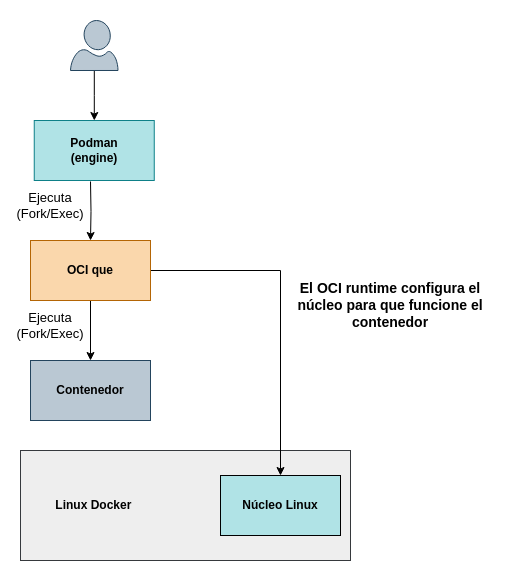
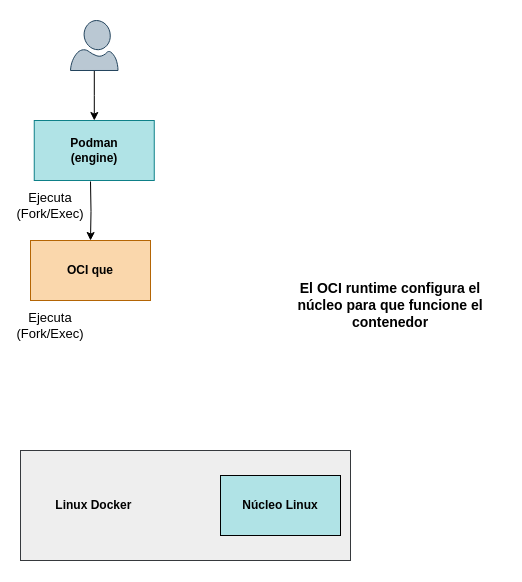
edge "OCI que" -> "Núcleo Linux": removed
edge "OCI que" -> "Contenedor": removed
node "Contenedor": removed
